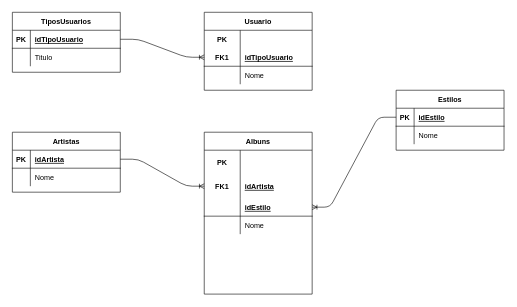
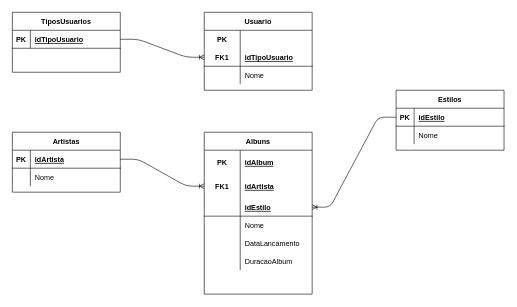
node "Titulo": removed
node "idAlbum": added
node "DataLancamento": added
node "DuracaoAlbum": added
